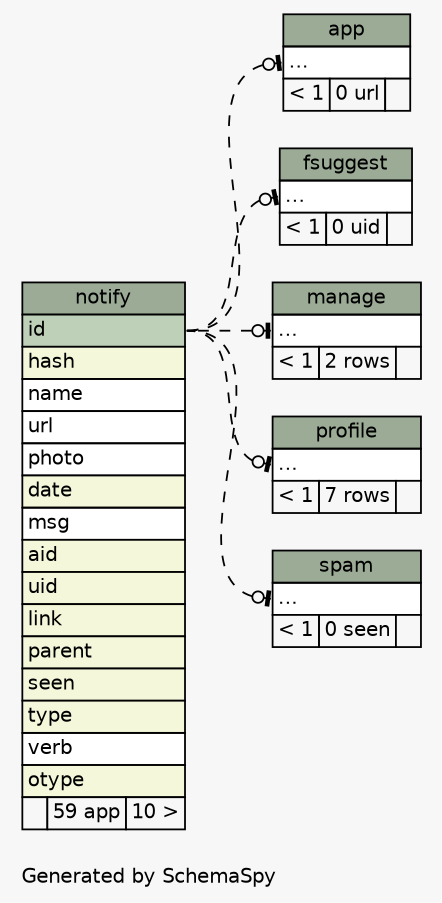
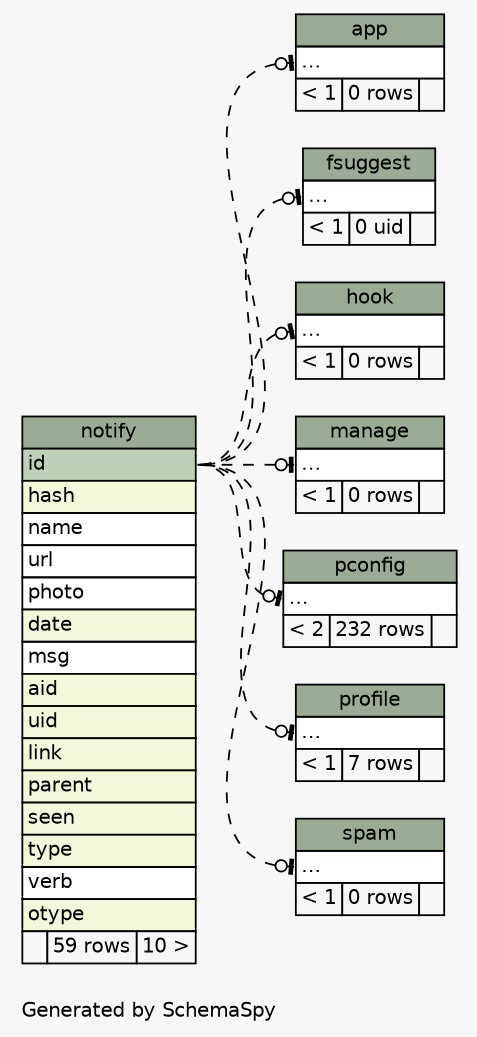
node "app": text "0 url" -> "0 rows"
node "hook": added
node "manage": text "2 rows" -> "0 rows"
node "pconfig": added
node "spam": text "0 seen" -> "0 rows"
node "notify": text "59 app" -> "59 rows"
